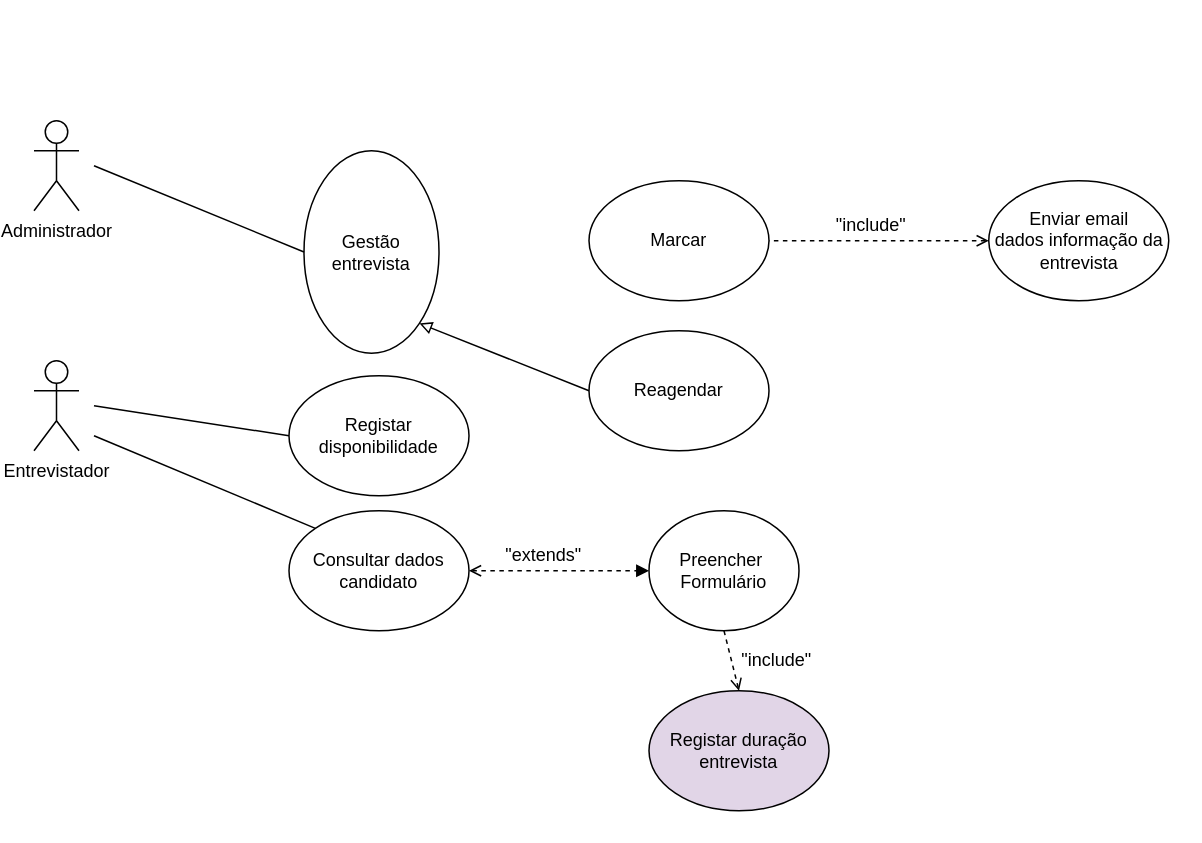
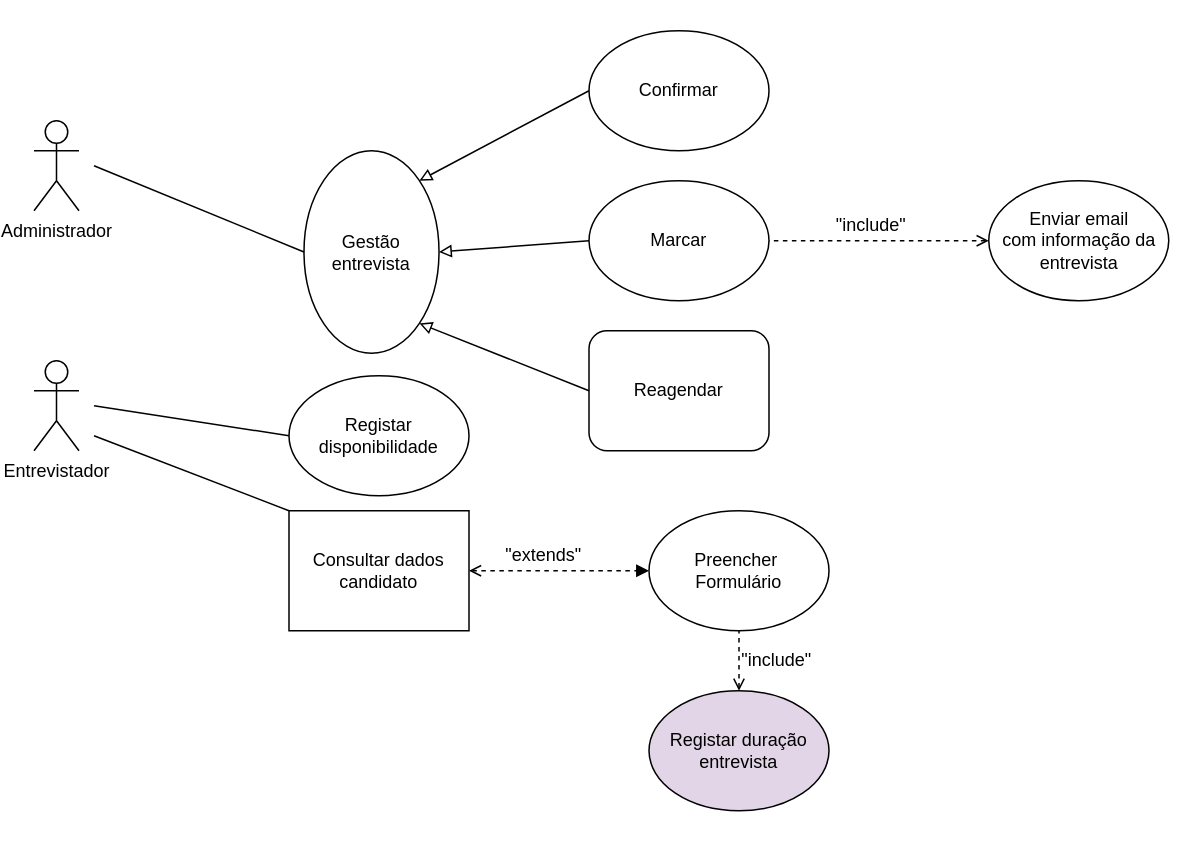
node "Confirmar": added
edge "Confirmar" -> "Gestão entrevista": added
node "Enviar email dados informação da entrevista": label "Enviar email dados informação da entrevista" -> "Enviar email com informação da entrevista"
edge "Marcar" -> "Gestão entrevista": added
node "Reagendar": shape ellipse -> rounded rectangle
node "Consultar dados candidato": shape ellipse -> rectangle
node "Preencher Formulário": size 150x120 -> 180x120
